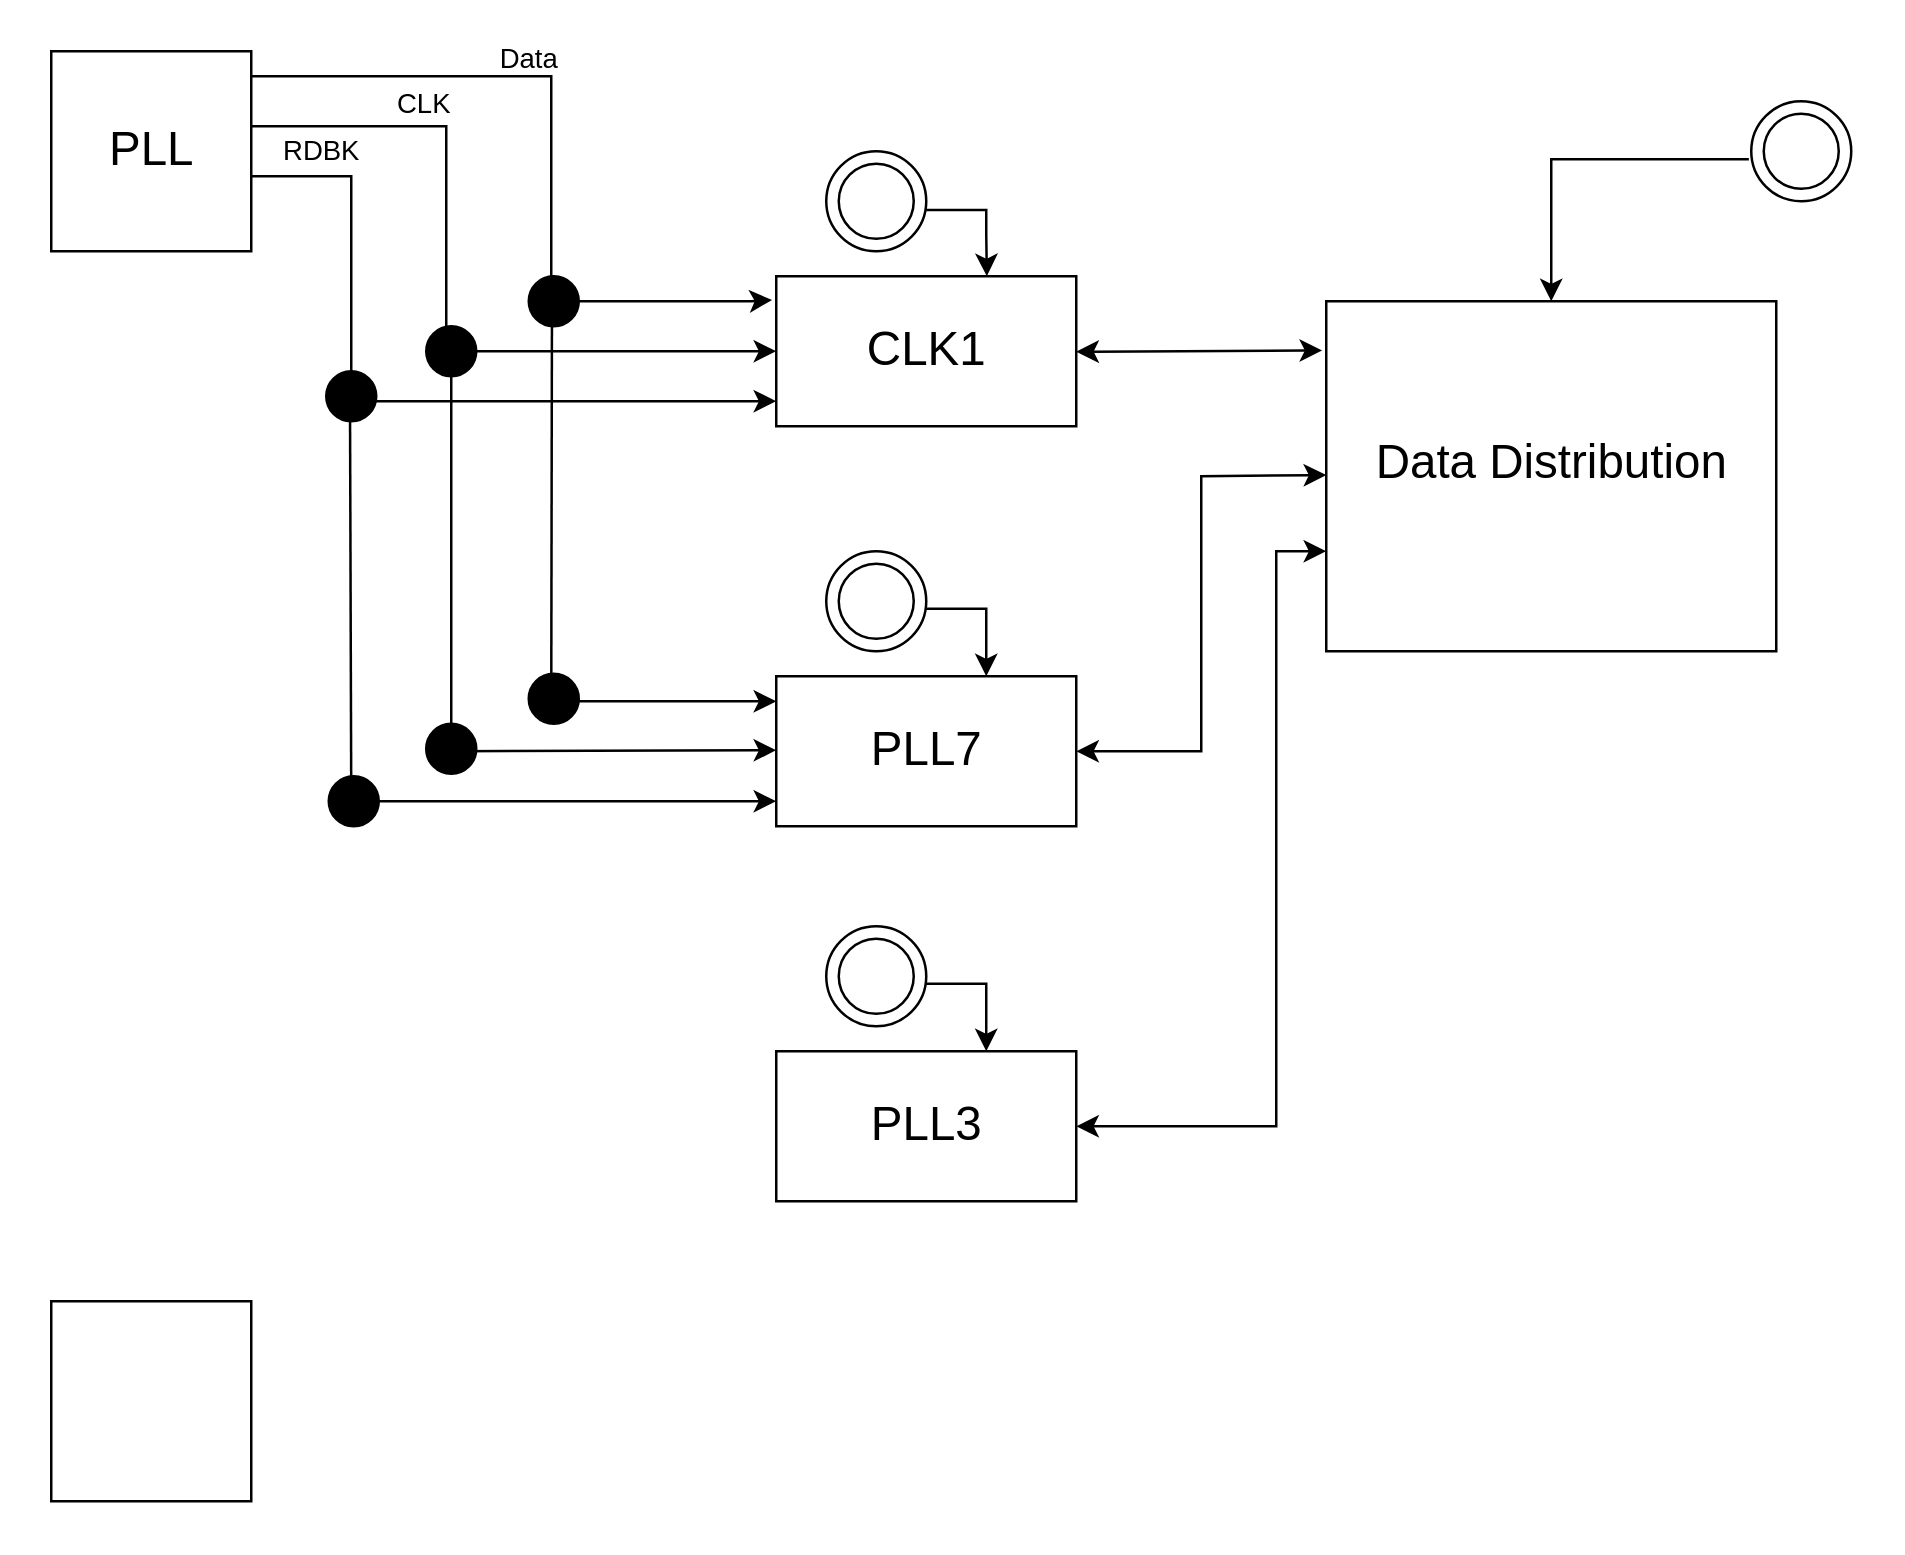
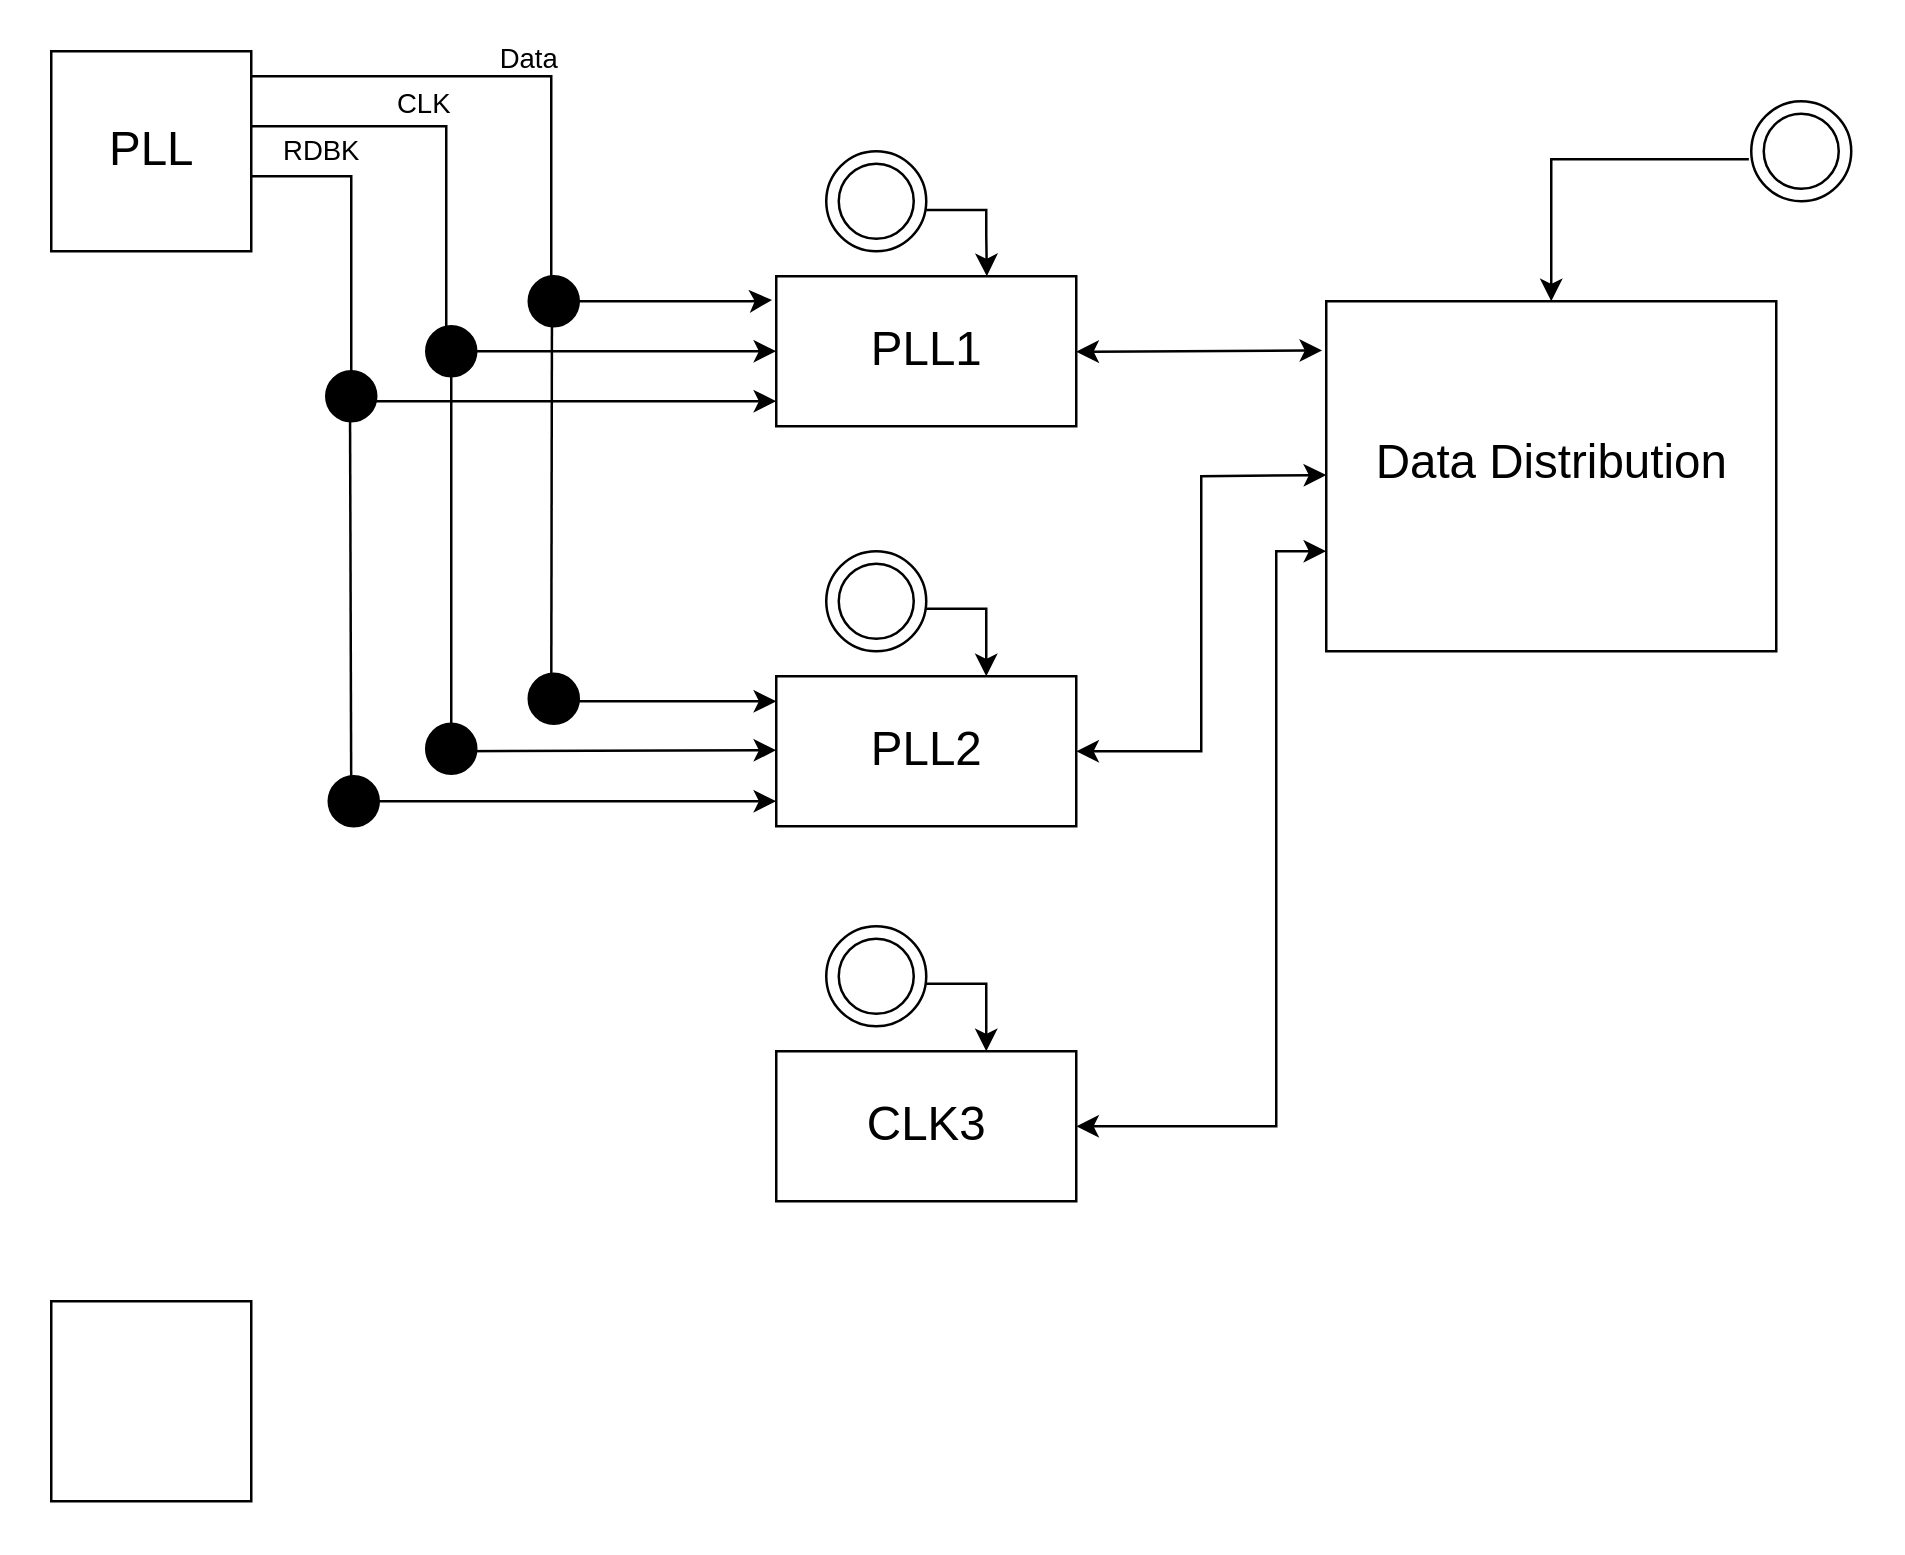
node "CLK1": label "CLK1" -> "PLL1"
node "PLL7": label "PLL7" -> "PLL2"
node "PLL3": label "PLL3" -> "CLK3"
